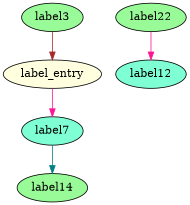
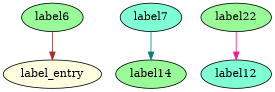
node "label3": label "label3" -> "label6"
edge "label_entry" -> "label7": removed
